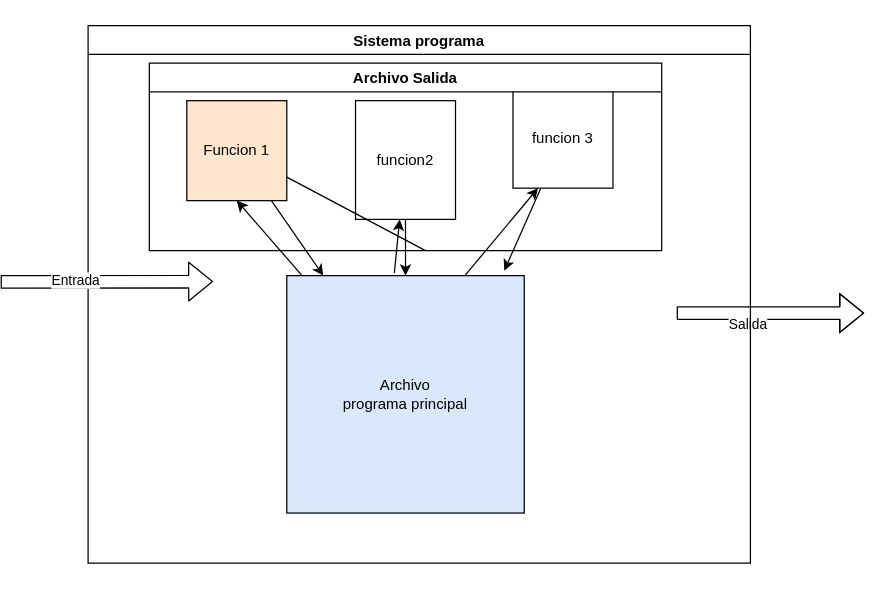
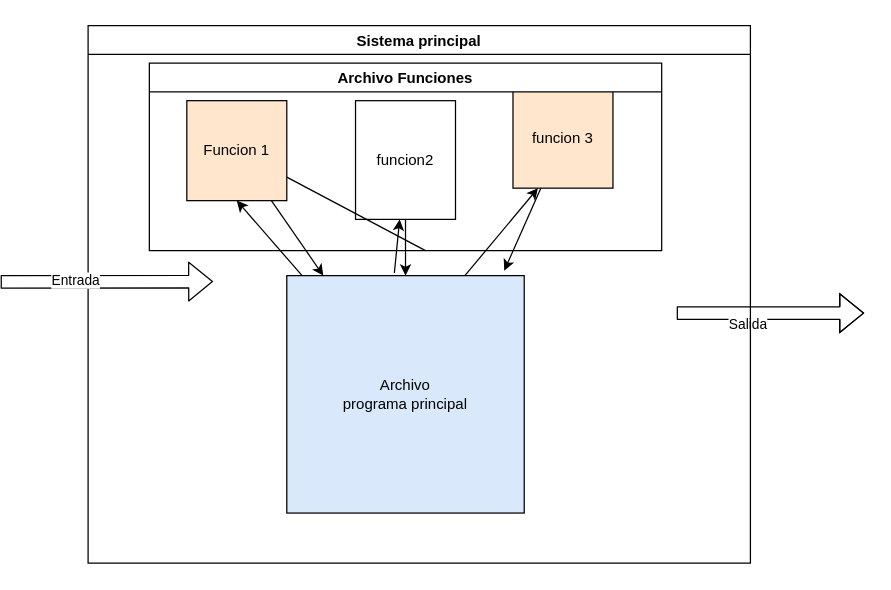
node "Sistema programa": label "Sistema programa" -> "Sistema principal"
node "Archivo Salida": label "Archivo Salida" -> "Archivo Funciones"
node "funcion 3": fillcolor #ffffff -> #ffe6cc
